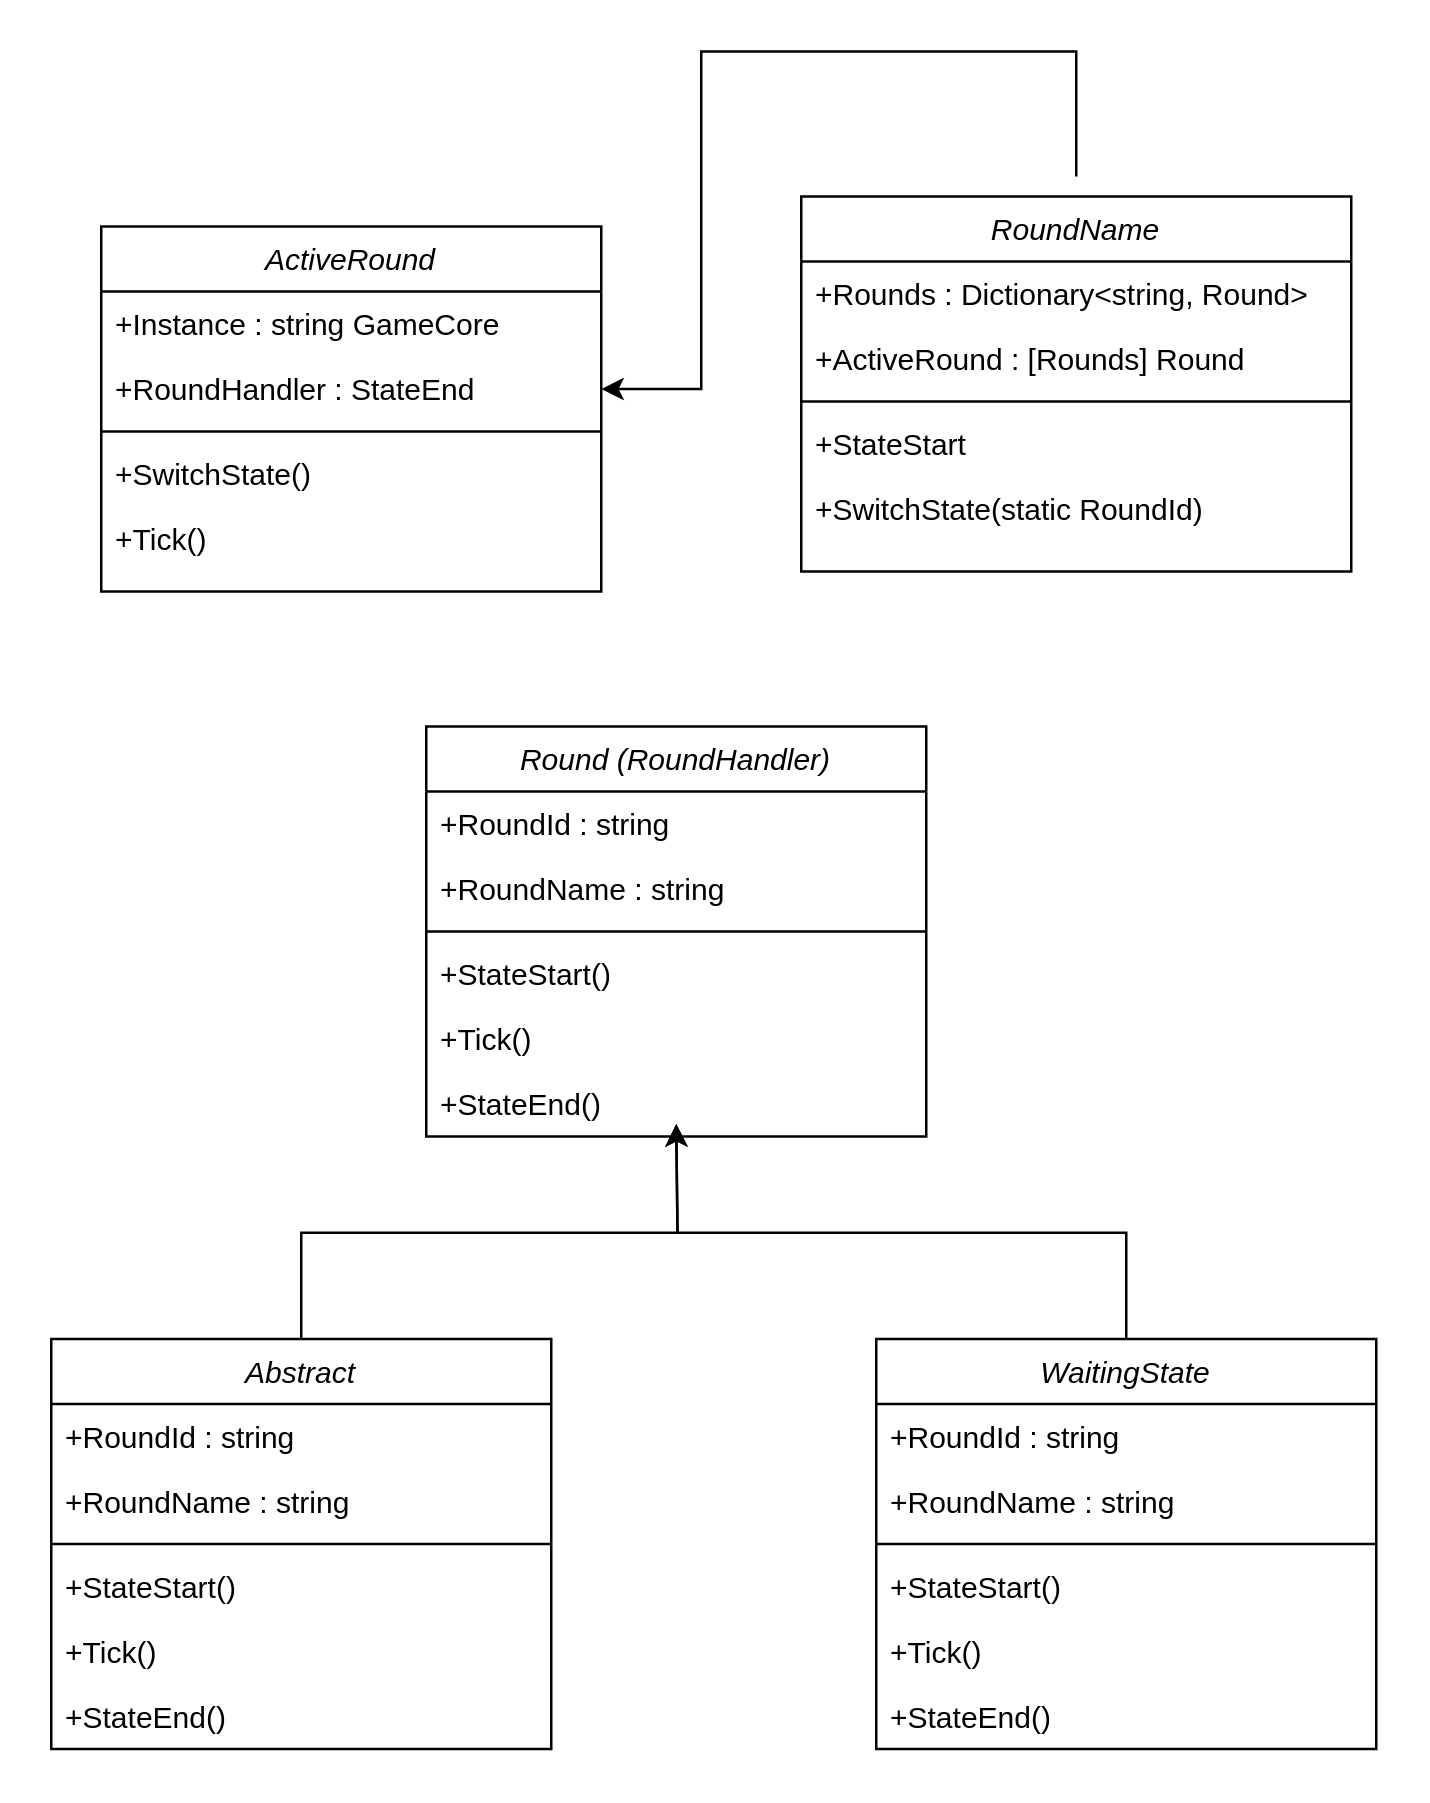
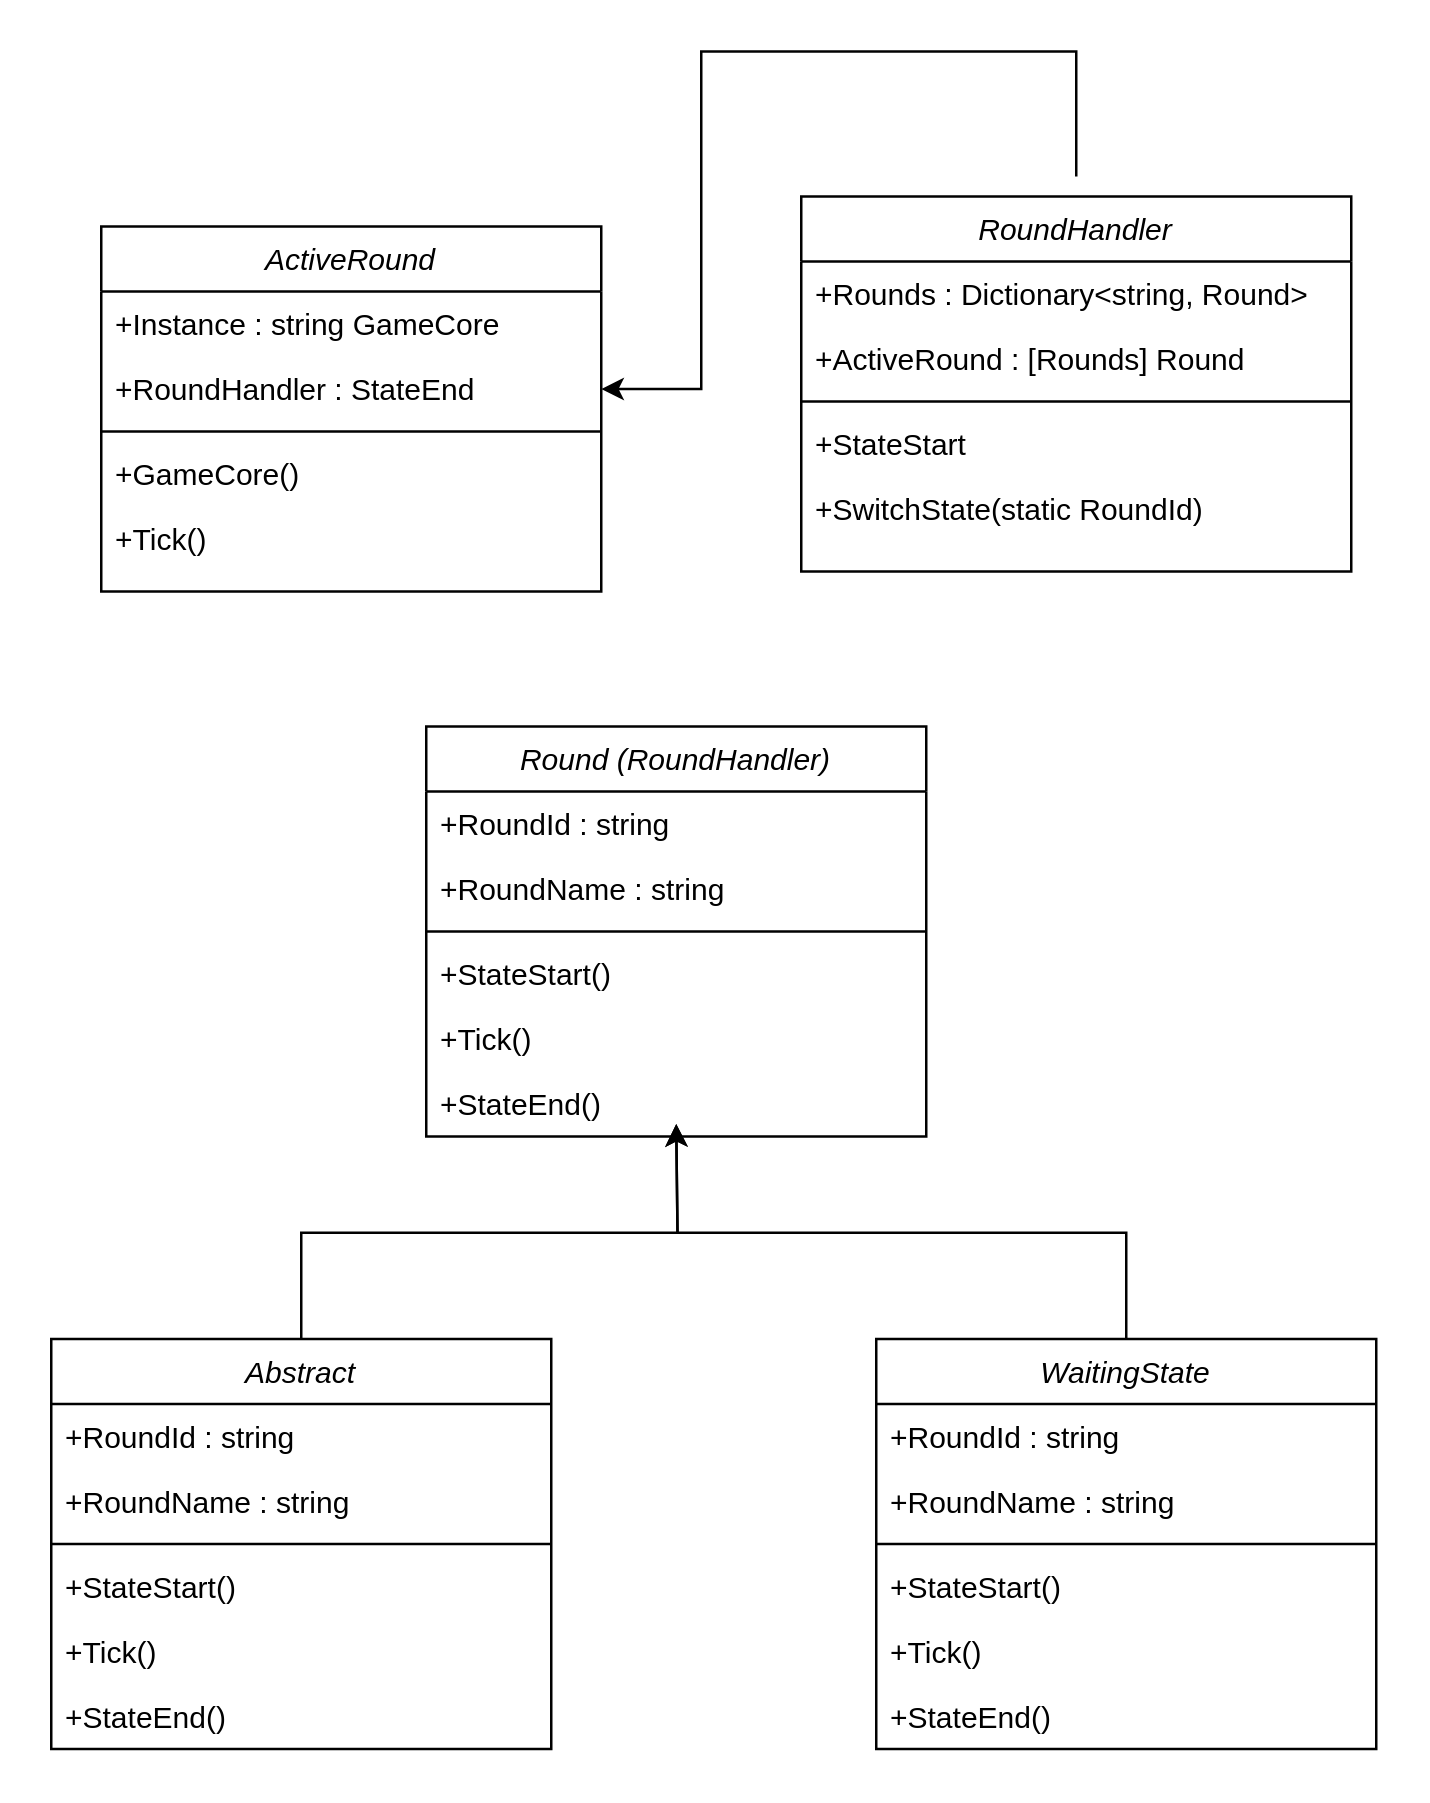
node "RoundName": label "RoundName" -> "RoundHandler"
node "+SwitchState()": label "+SwitchState()" -> "+GameCore()"
